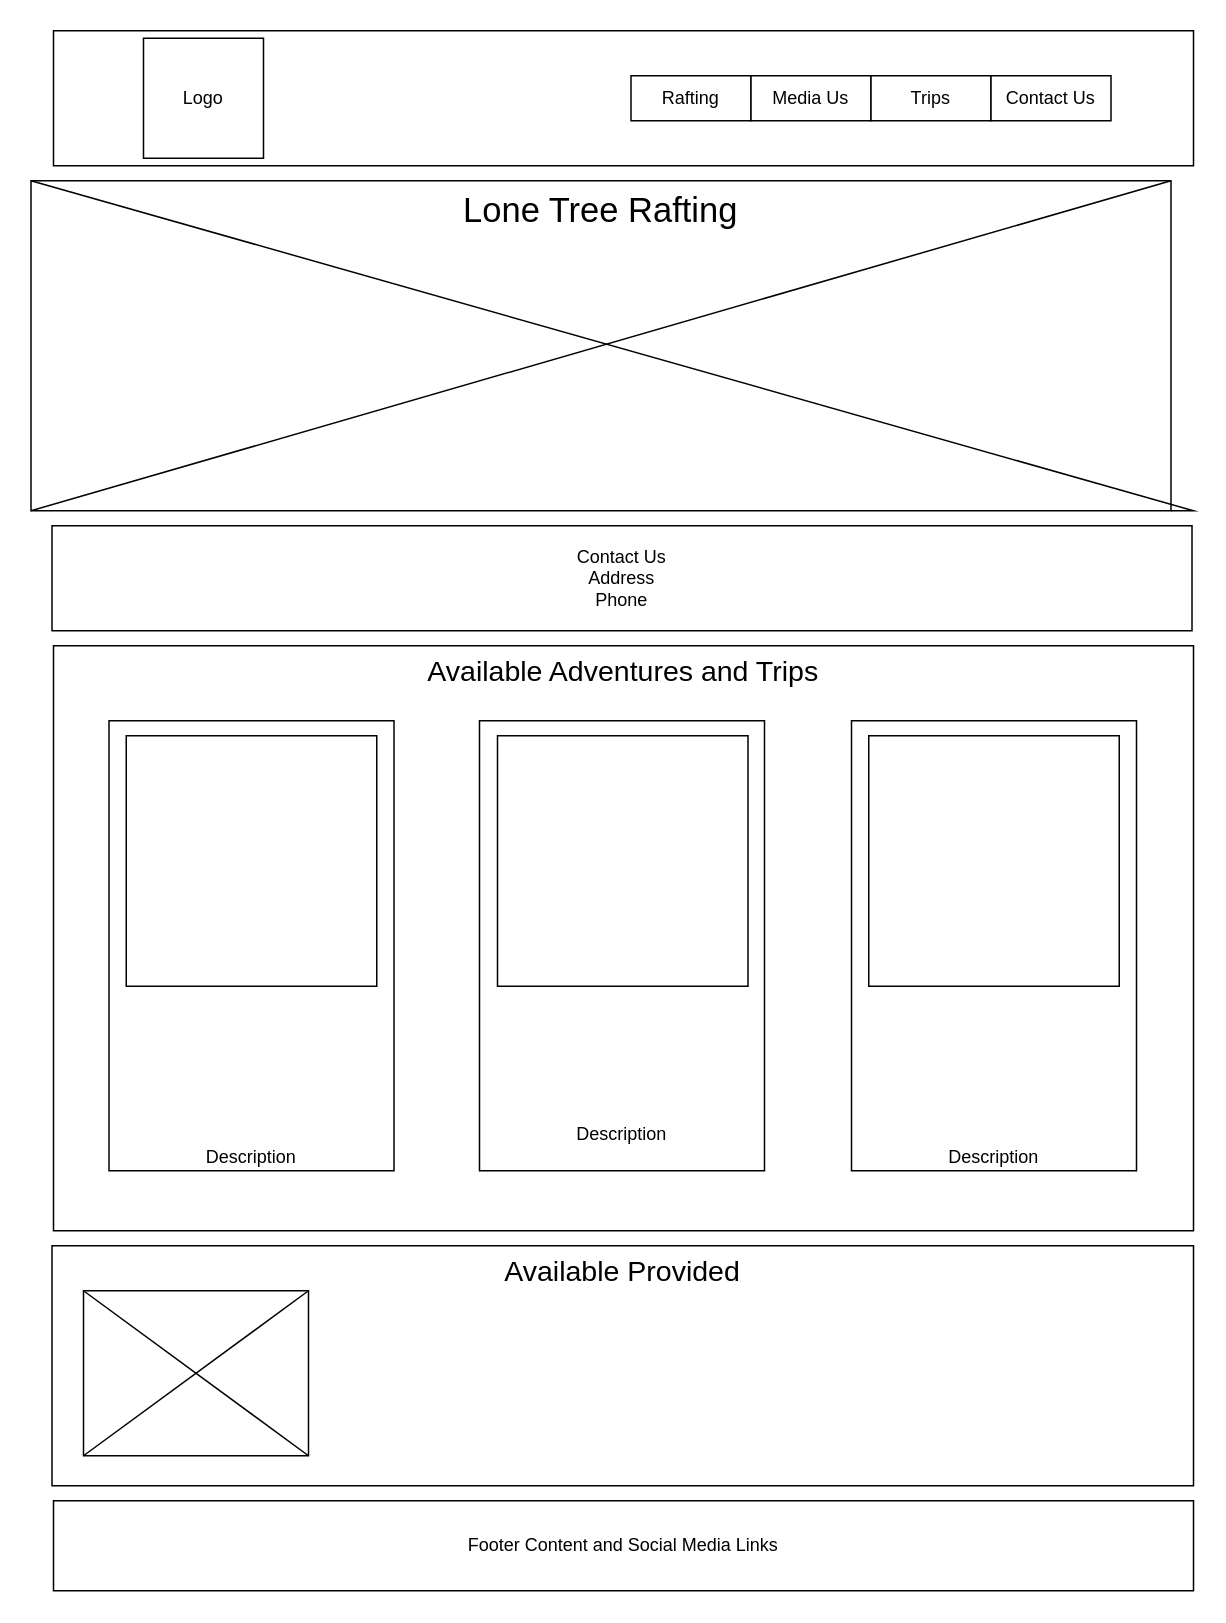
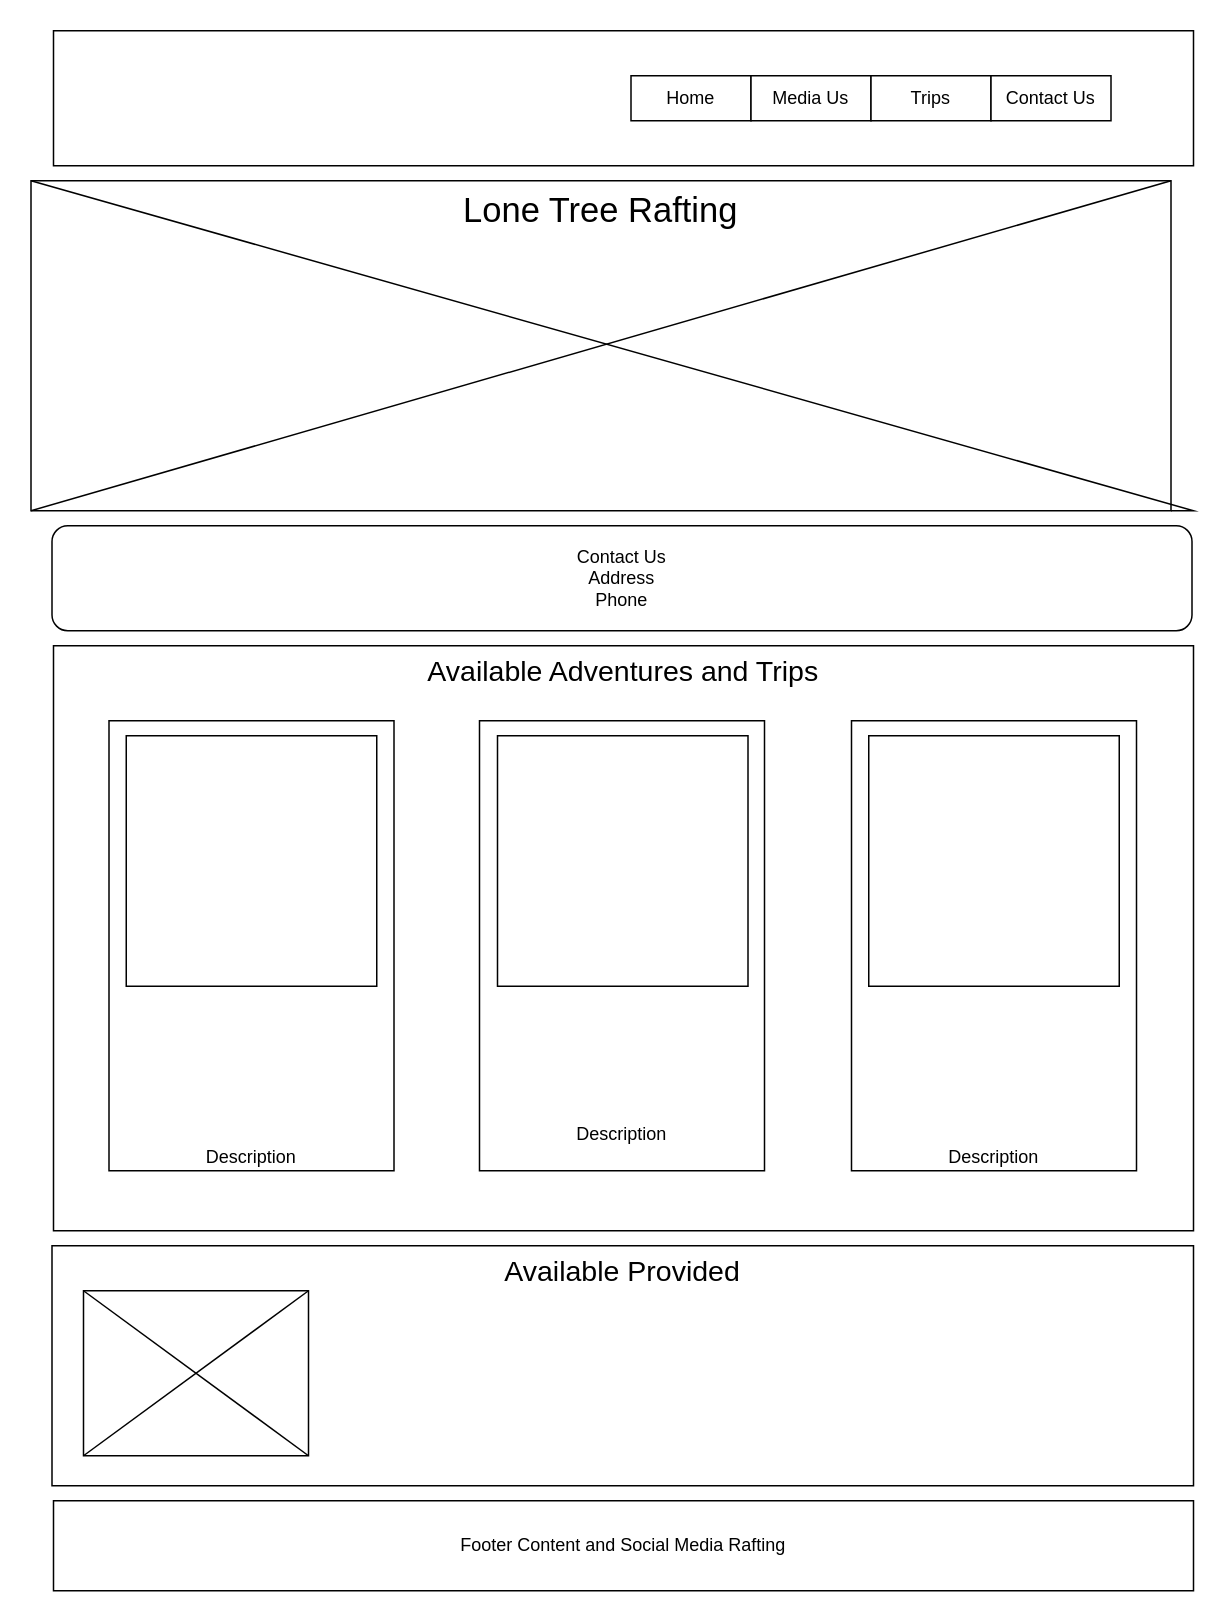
node "Logo": removed
node "Rafting": label "Rafting" -> "Home"
node "Contact Us Address Phone": shape rectangle -> rounded rectangle
node "Footer Content and Social Media Links": label "Footer Content and Social Media Links" -> "Footer Content and Social Media Rafting"
